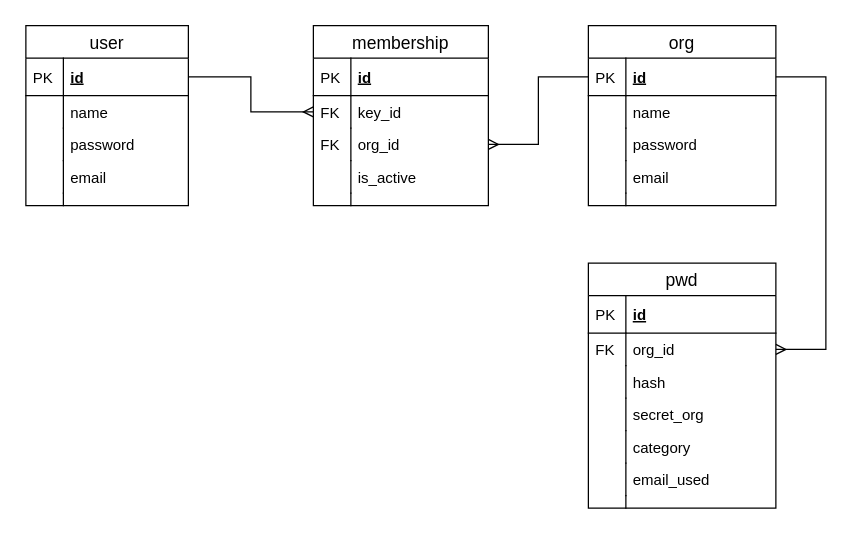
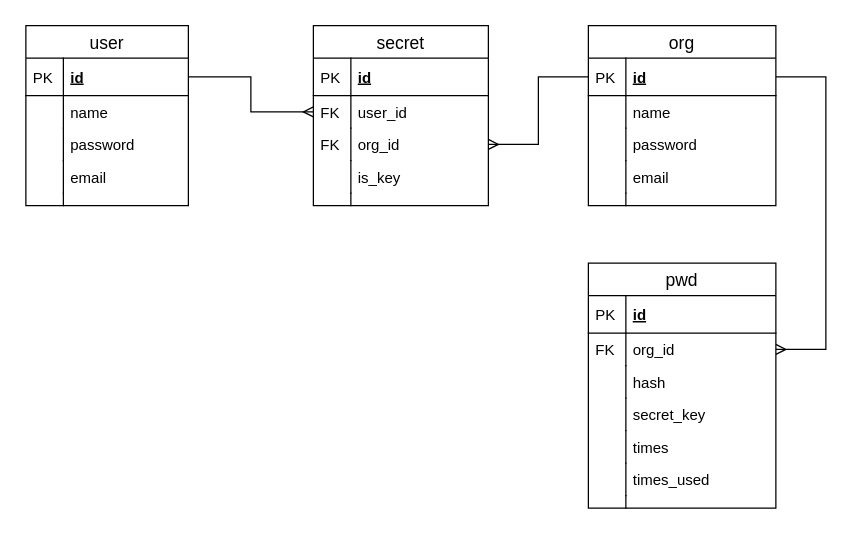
node "membership": label "membership" -> "secret"
node "key_id": label "key_id" -> "user_id"
node "is_active": label "is_active" -> "is_key"
node "secret_org": label "secret_org" -> "secret_key"
node "category": label "category" -> "times"
node "email_used": label "email_used" -> "times_used"
